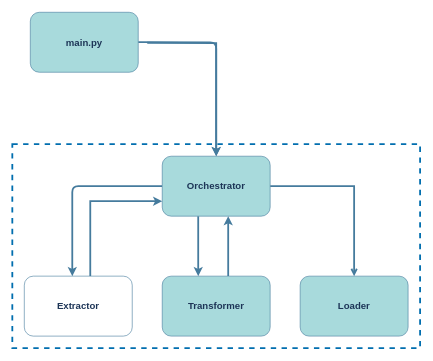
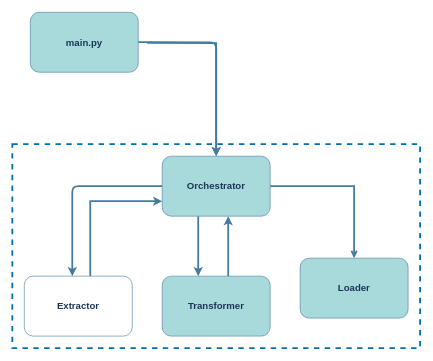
node "Loader": moved (354, 306) -> (354, 288)
